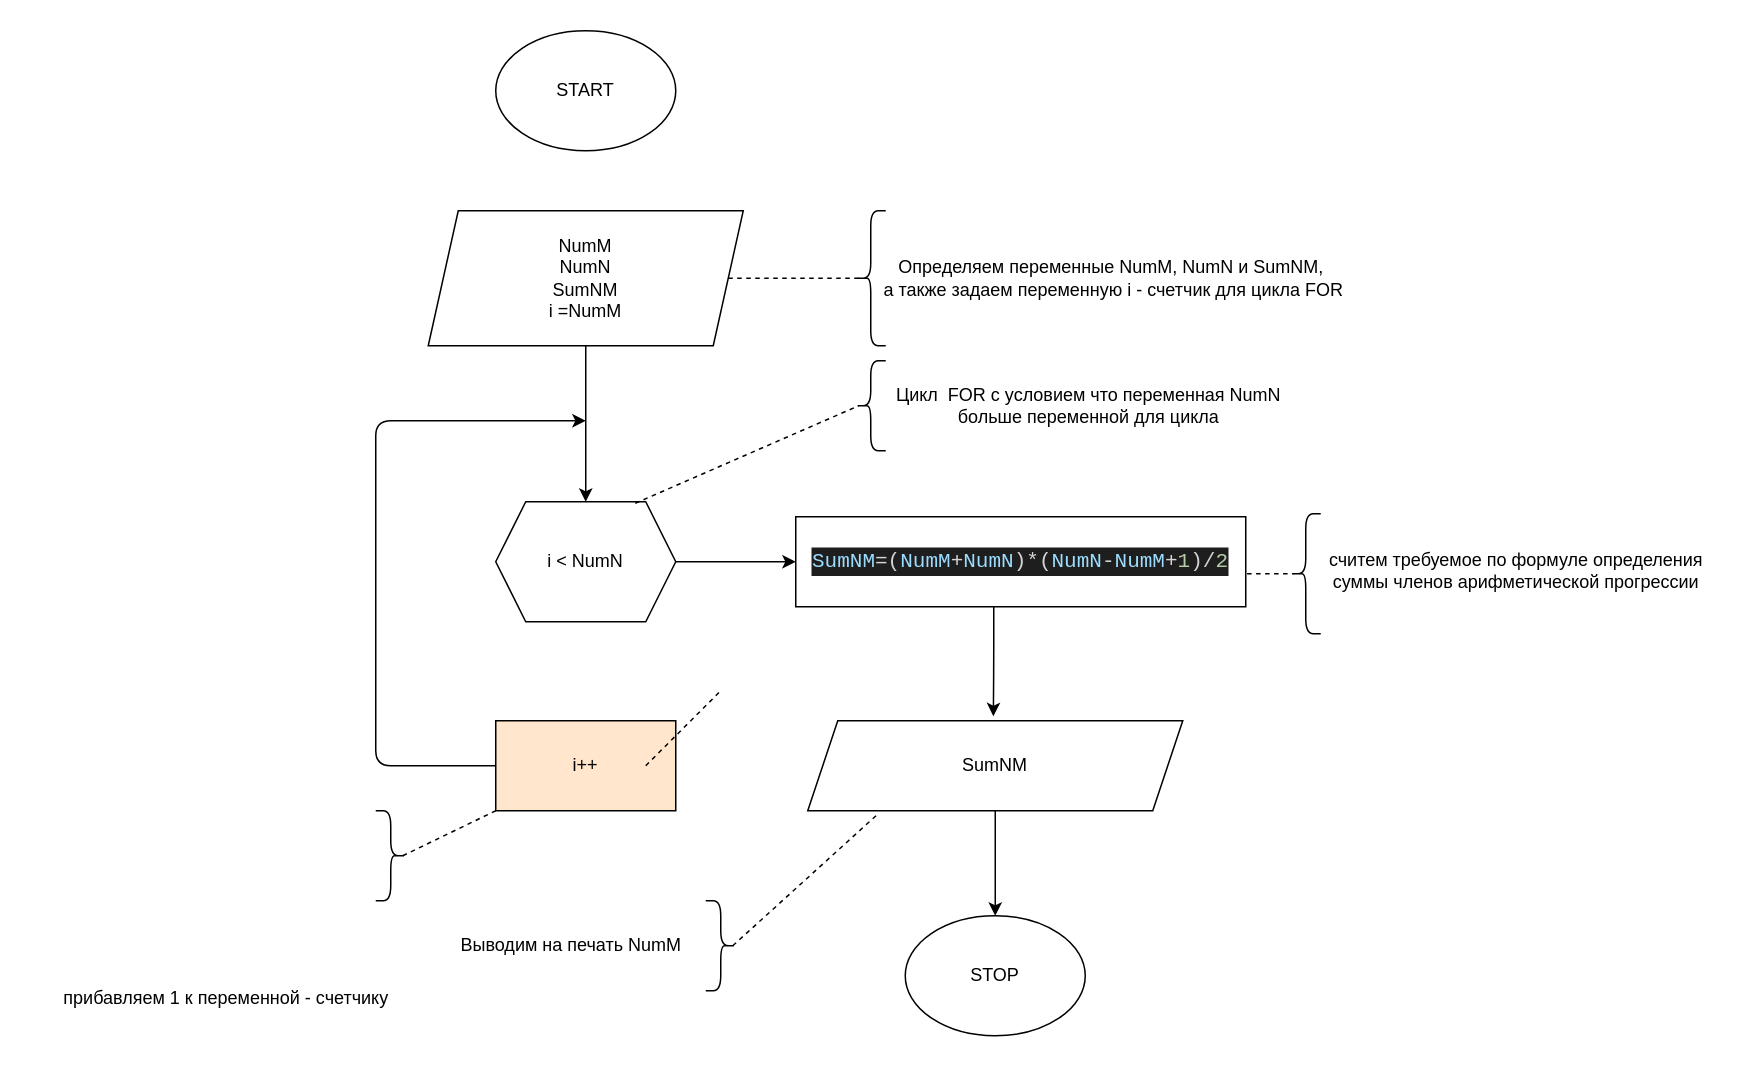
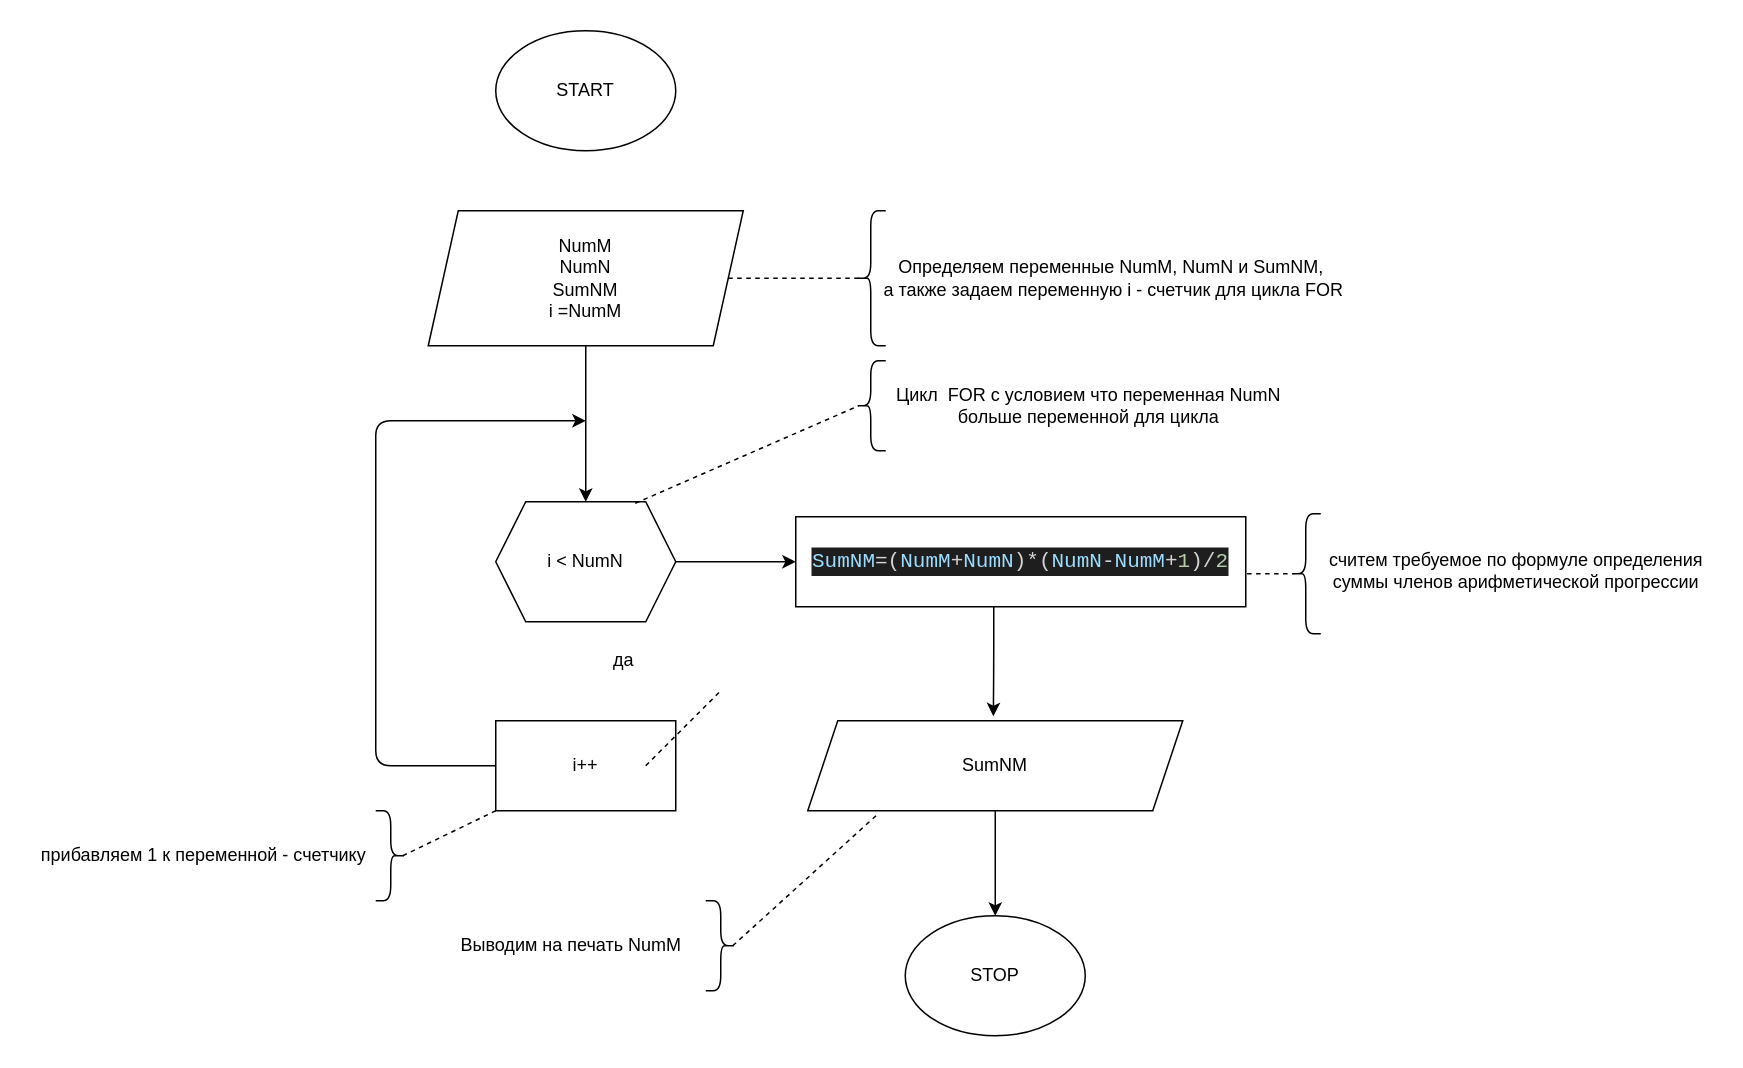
node "да": added
node "i++": fillcolor #ffe6cc -> #ffffff
node "прибавляем 1 к переменной - счетчику": moved (226, 998) -> (203, 856)
